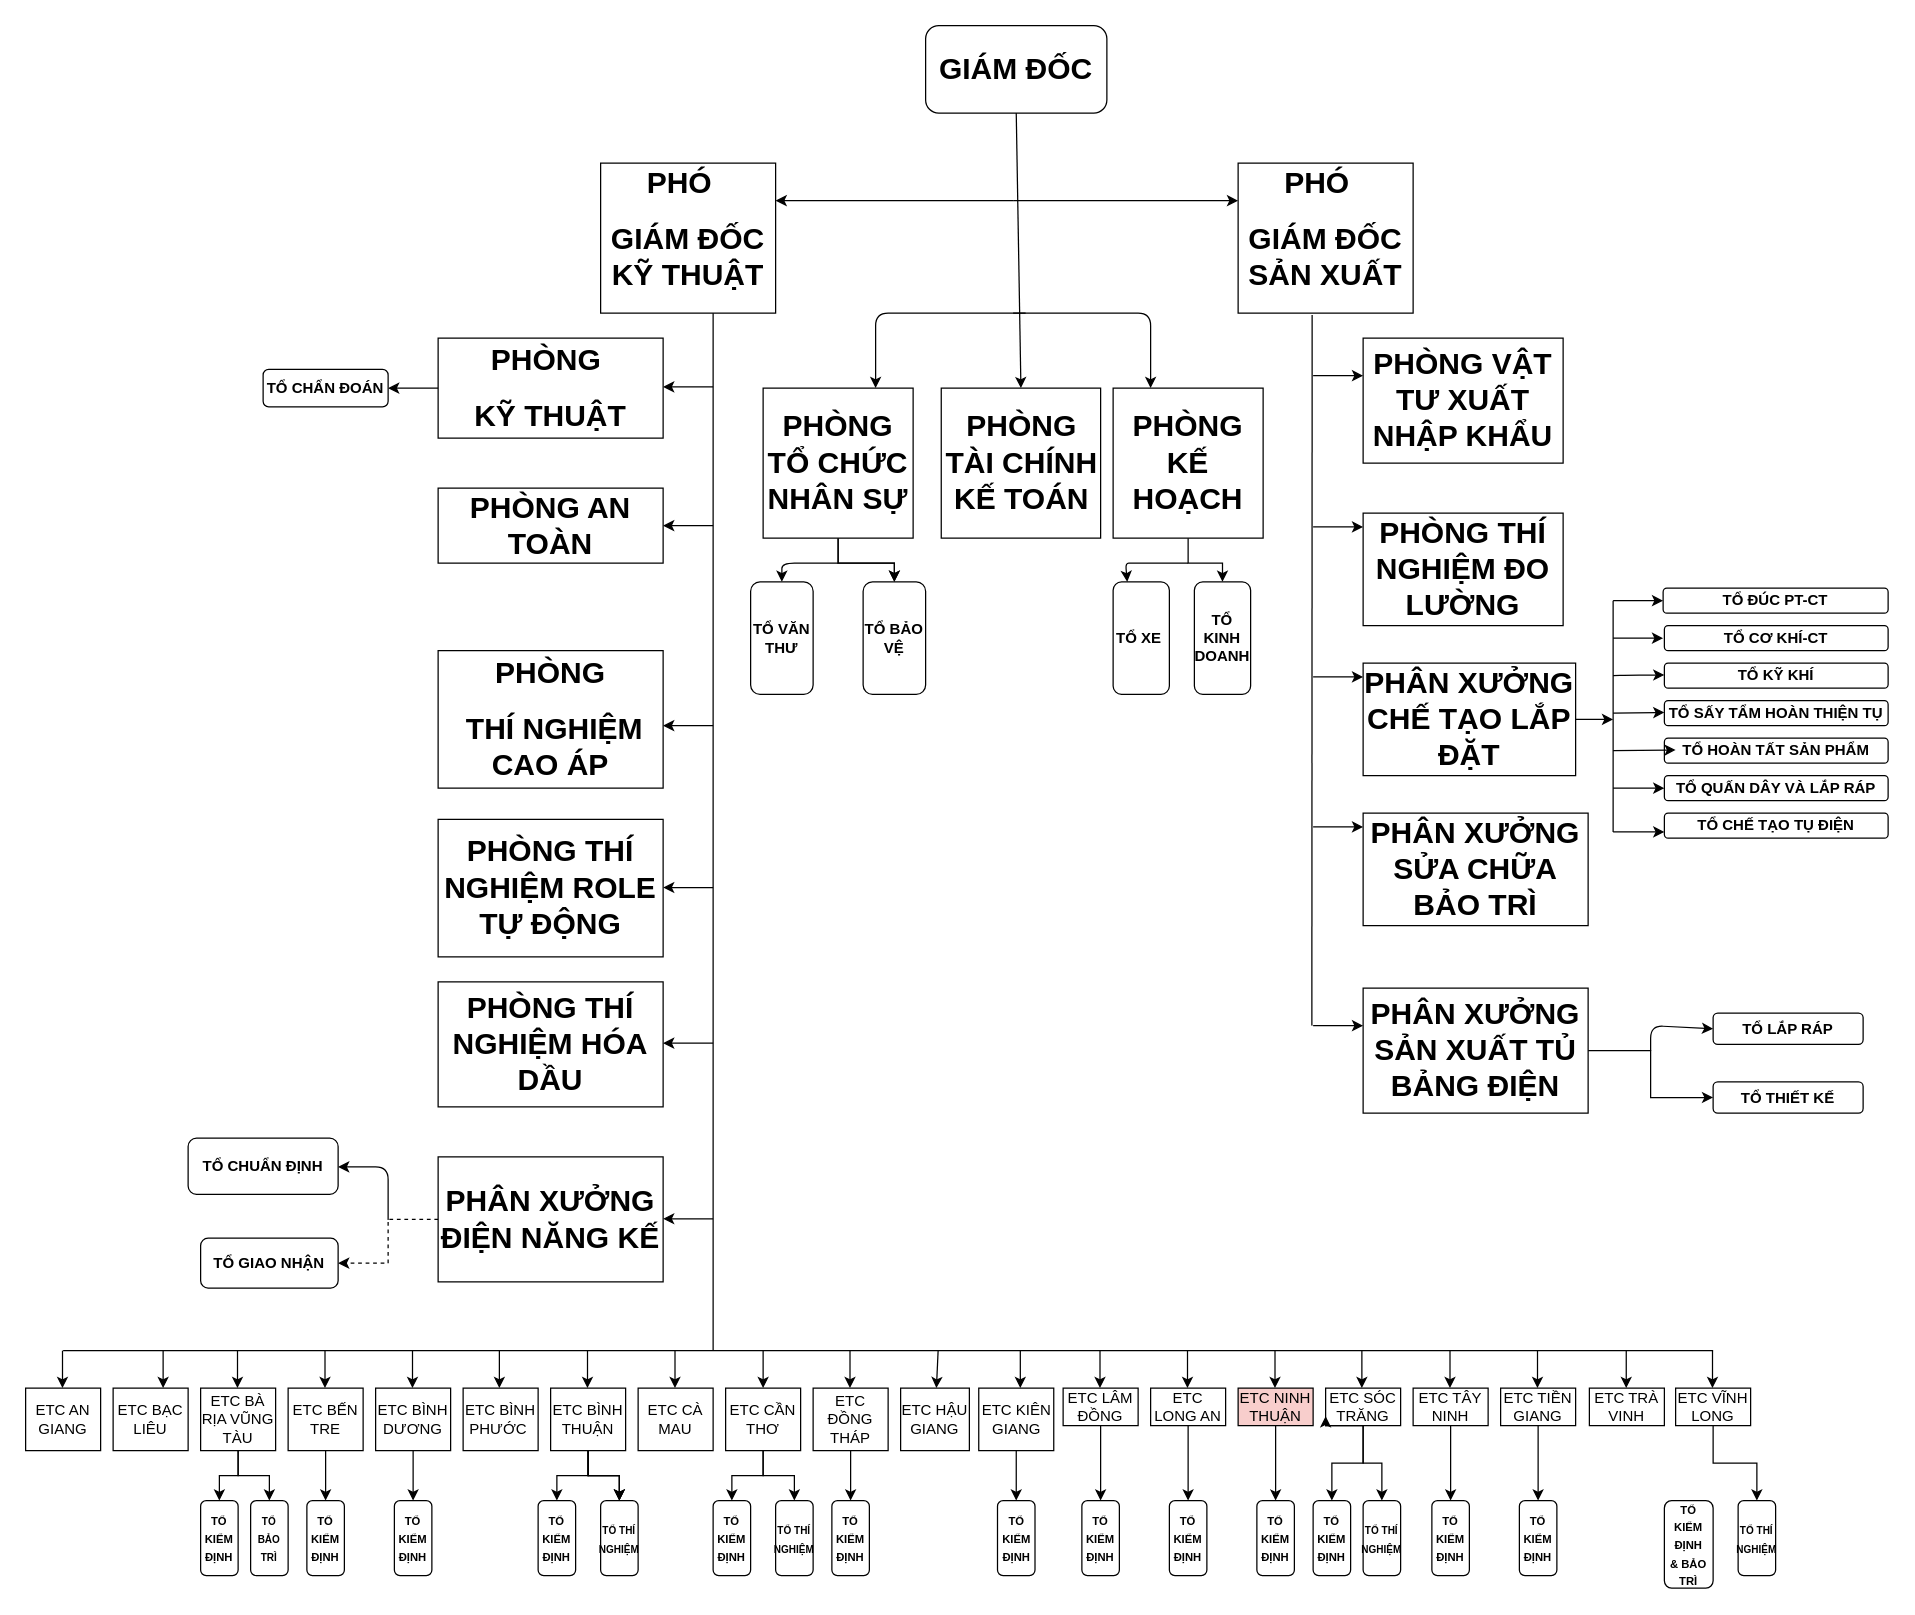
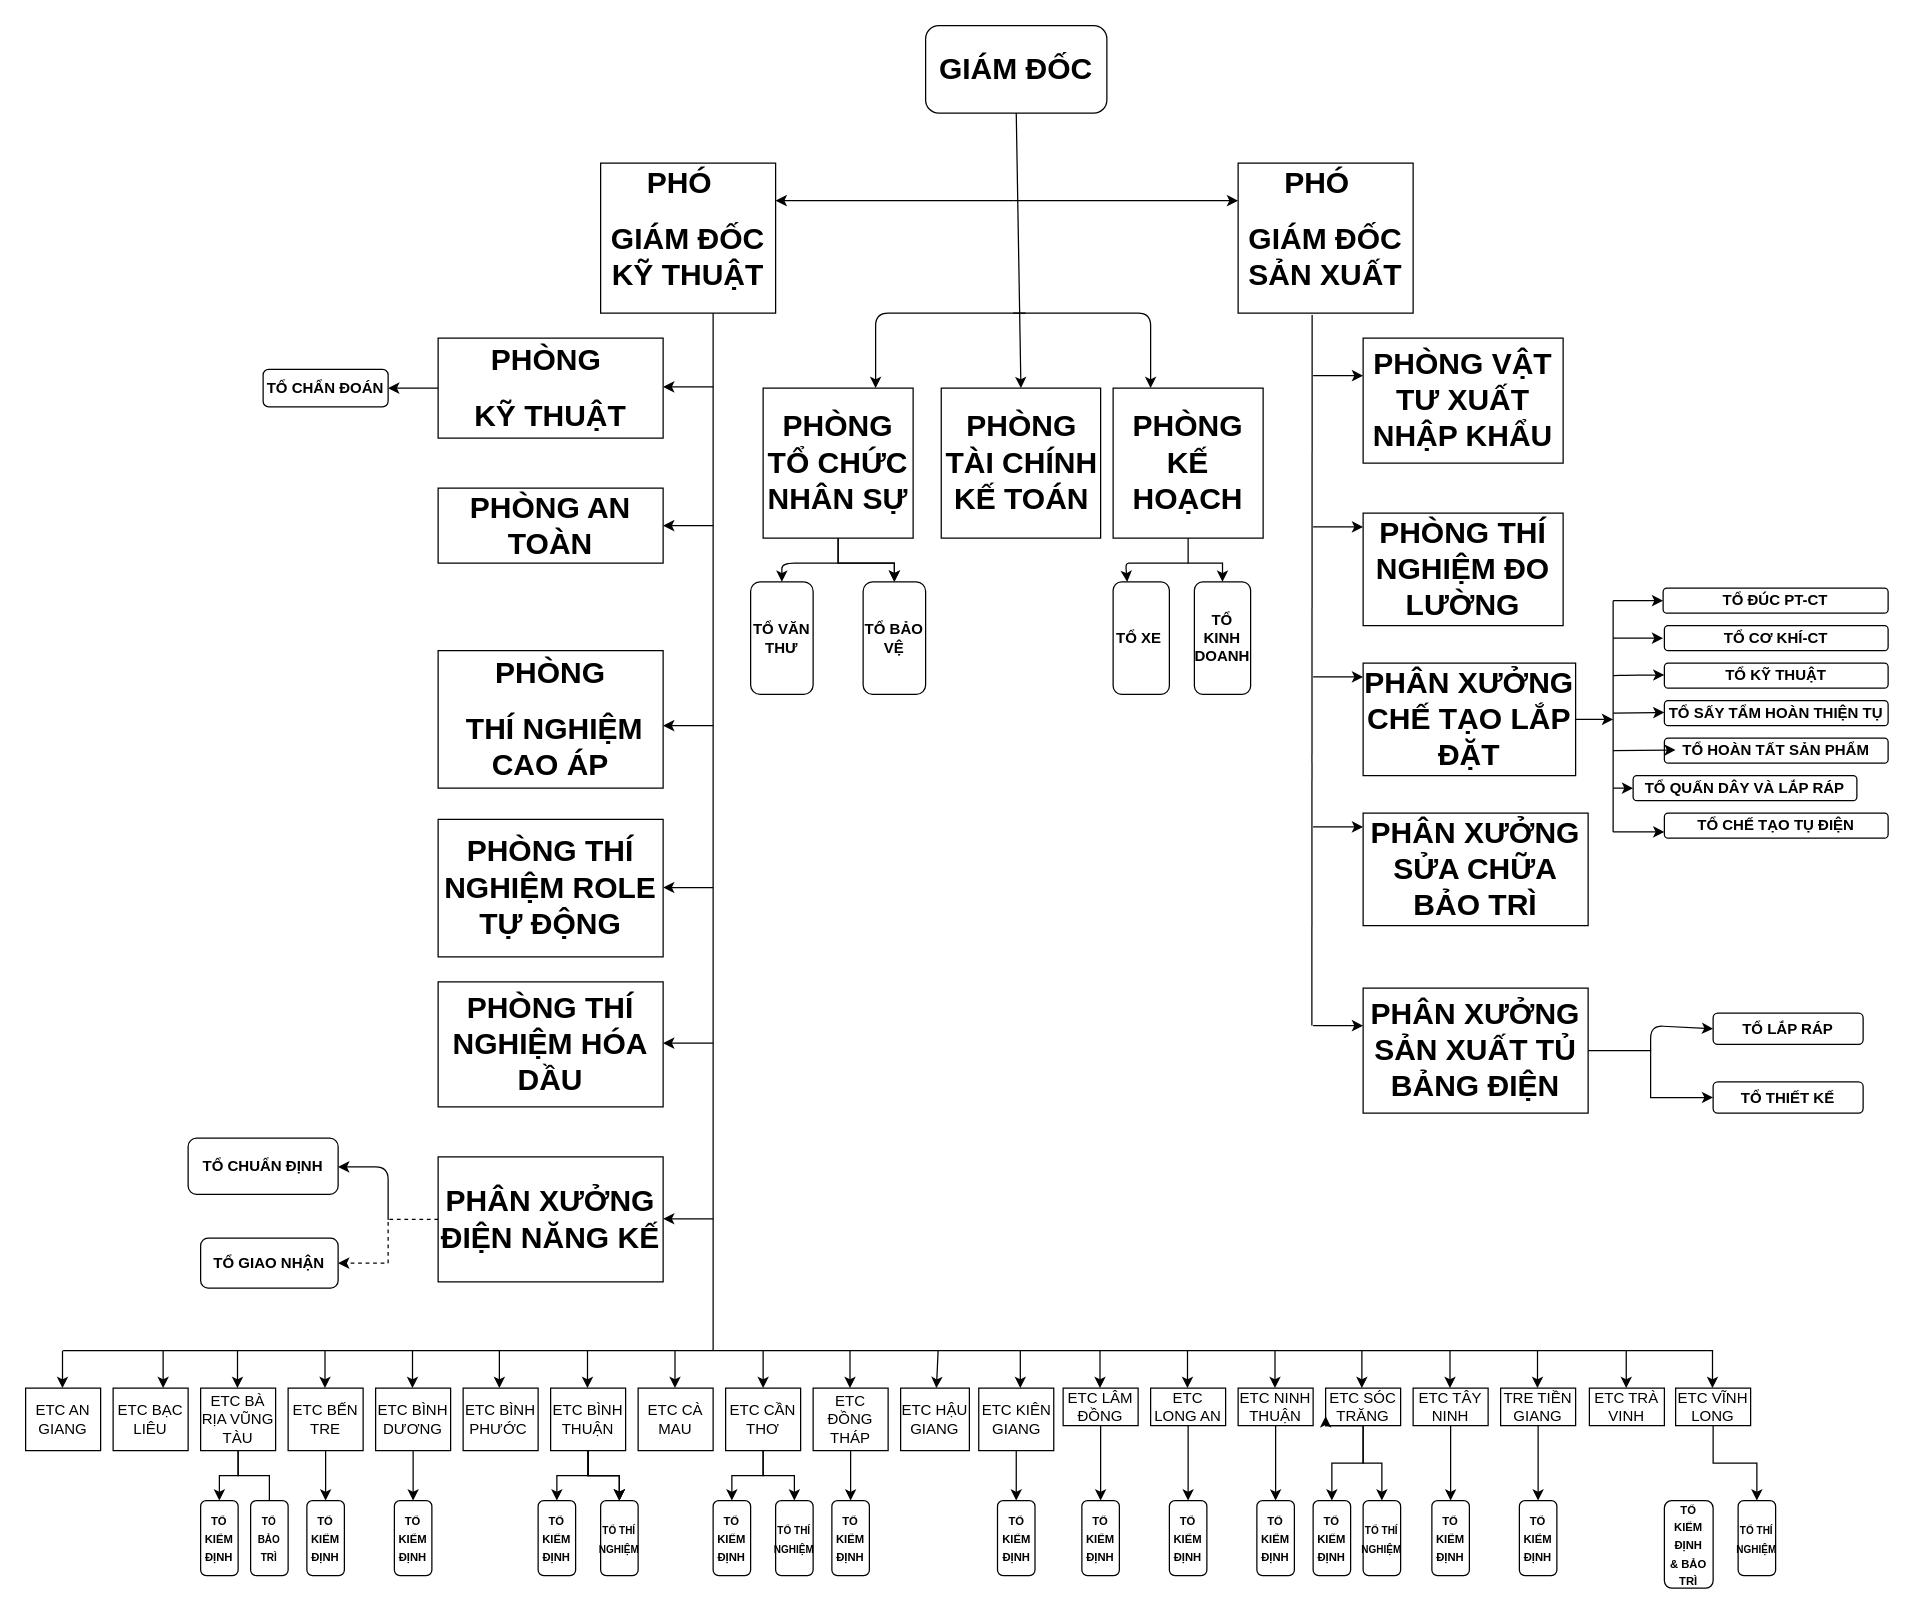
node "TỔ KỸ KHÍ": label "TỔ KỸ KHÍ" -> "TỔ KỸ THUẬT"
node "TỔ QUẤN DÂY VÀ LẮP RÁP": moved (1776, 788) -> (1745, 788)
node "ETC NINH THUẬN": fillcolor #f8cecc -> #ffffff
node "ETC TIỀN GIANG": label "ETC TIỀN GIANG" -> "TRE TIỀN GIANG"
edge "ETC BÀ RỊA VŨNG TÀU" -> "TỔ BẢO TRÌ": arrowhead classic -> none
